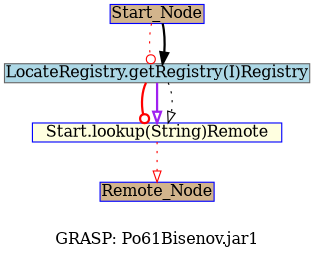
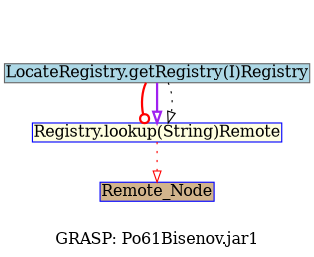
node "Start_Node": removed
node "Start.lookup(String)Remote": label "Start.lookup(String)Remote" -> "Registry.lookup(String)Remote"
